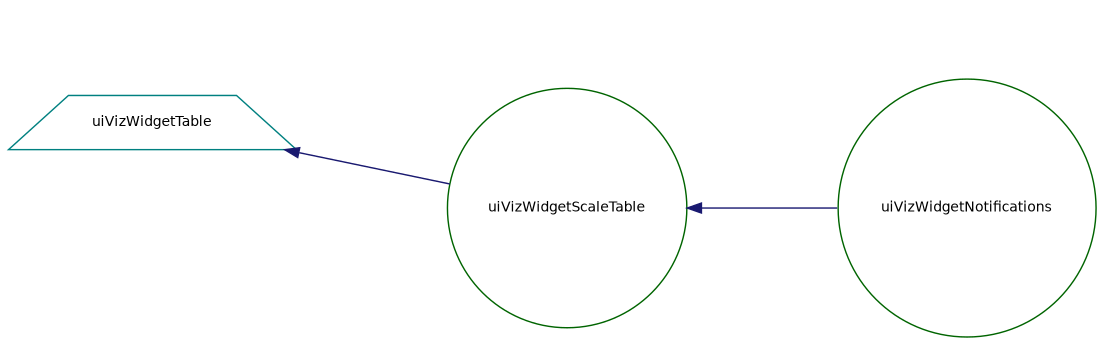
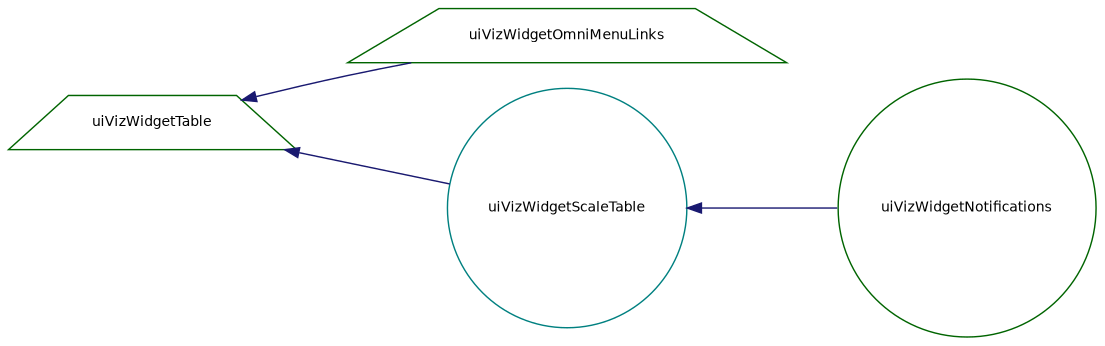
node "uiVizWidgetOmniMenuLinks": added
node "uiVizWidgetTable": color teal -> darkgreen
node "uiVizWidgetScaleTable": color darkgreen -> teal
